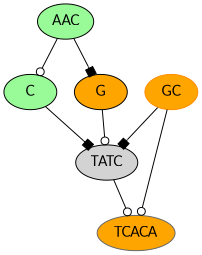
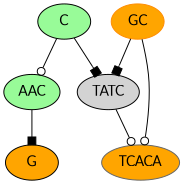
edge "AAC" -> "C": reversed
edge "G" -> "TATC": removed
